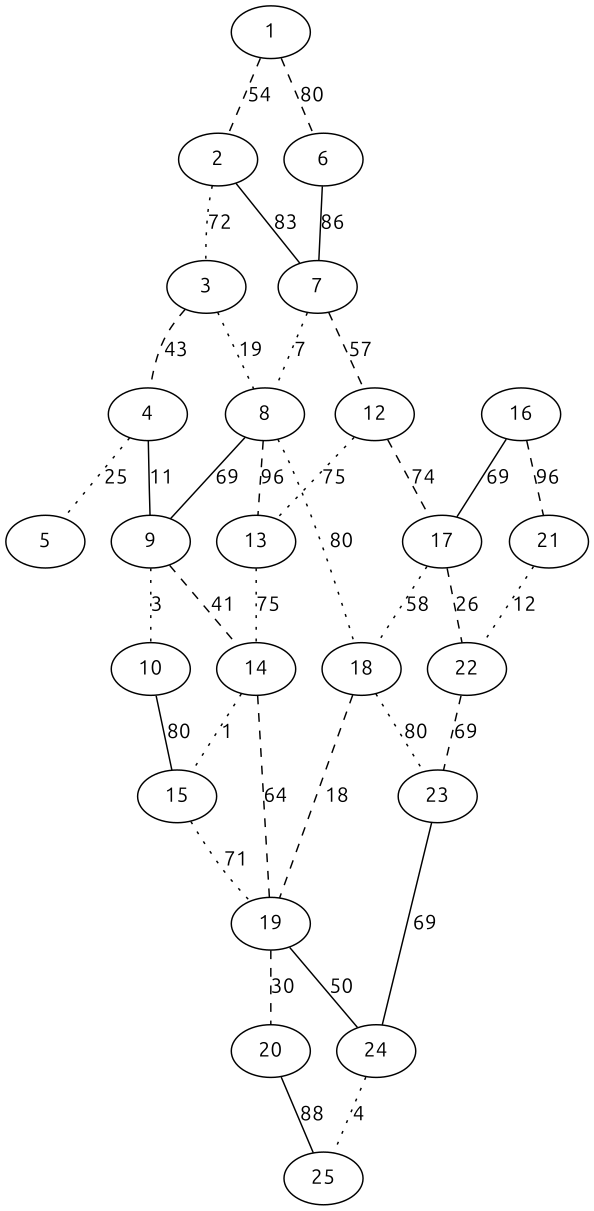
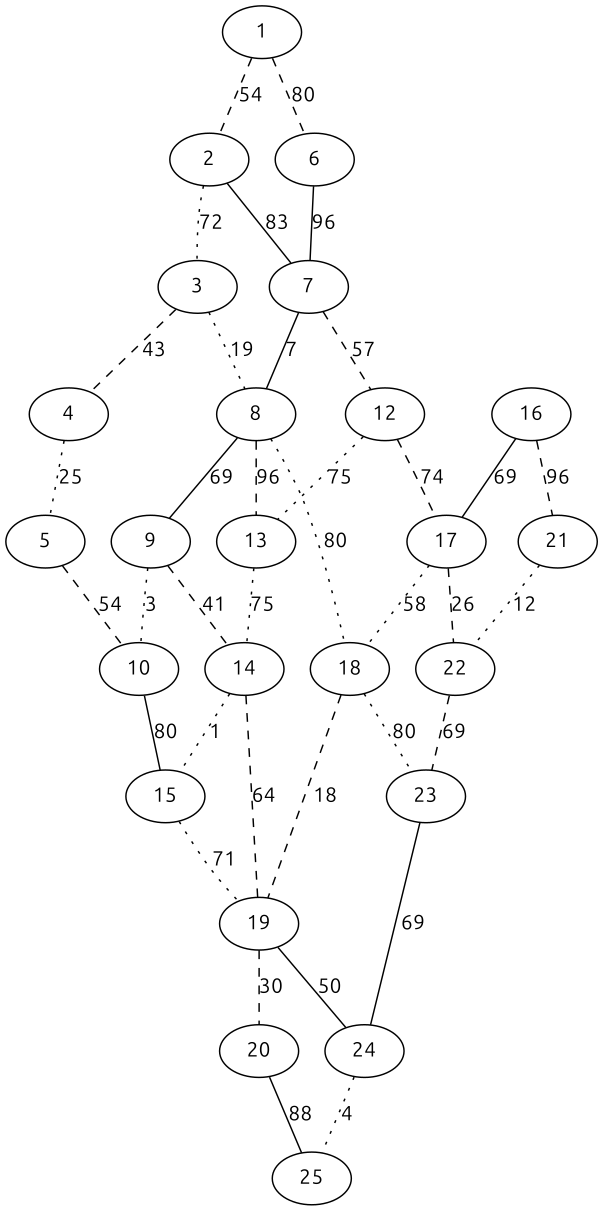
edge "6" -- "7": label "86" -> "96"
edge "7" -- "8": style dotted -> solid
edge "4" -- "9": removed, label "11"
edge "5" -- "10": added, label "54"
